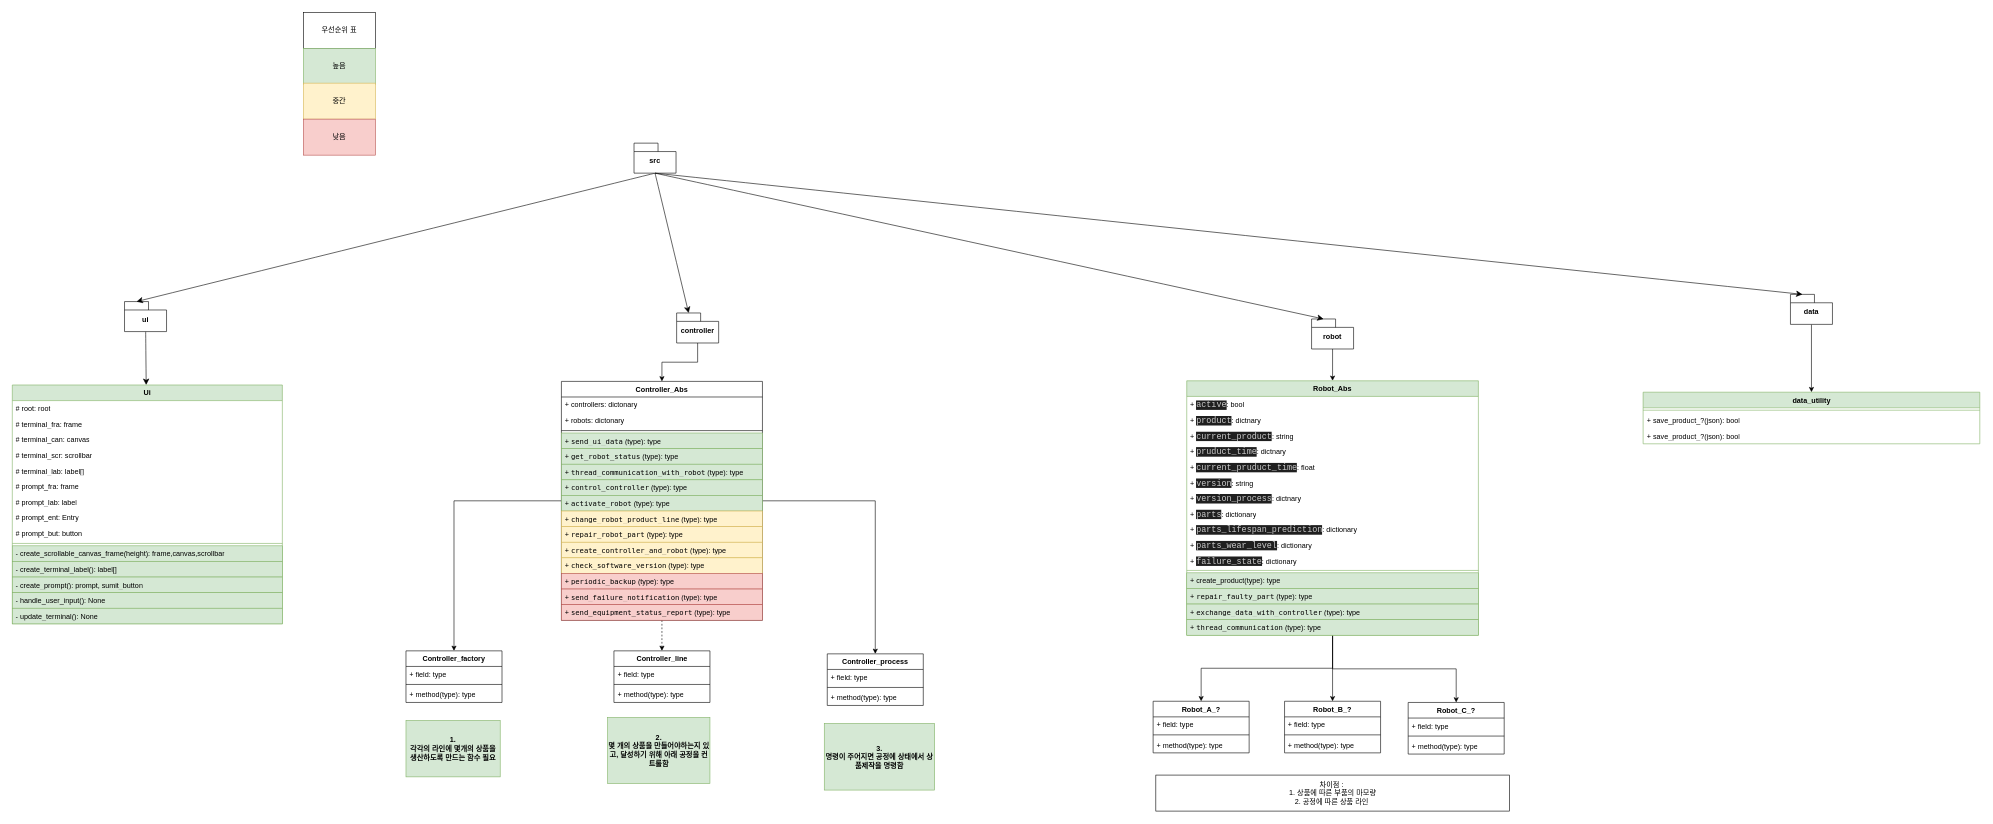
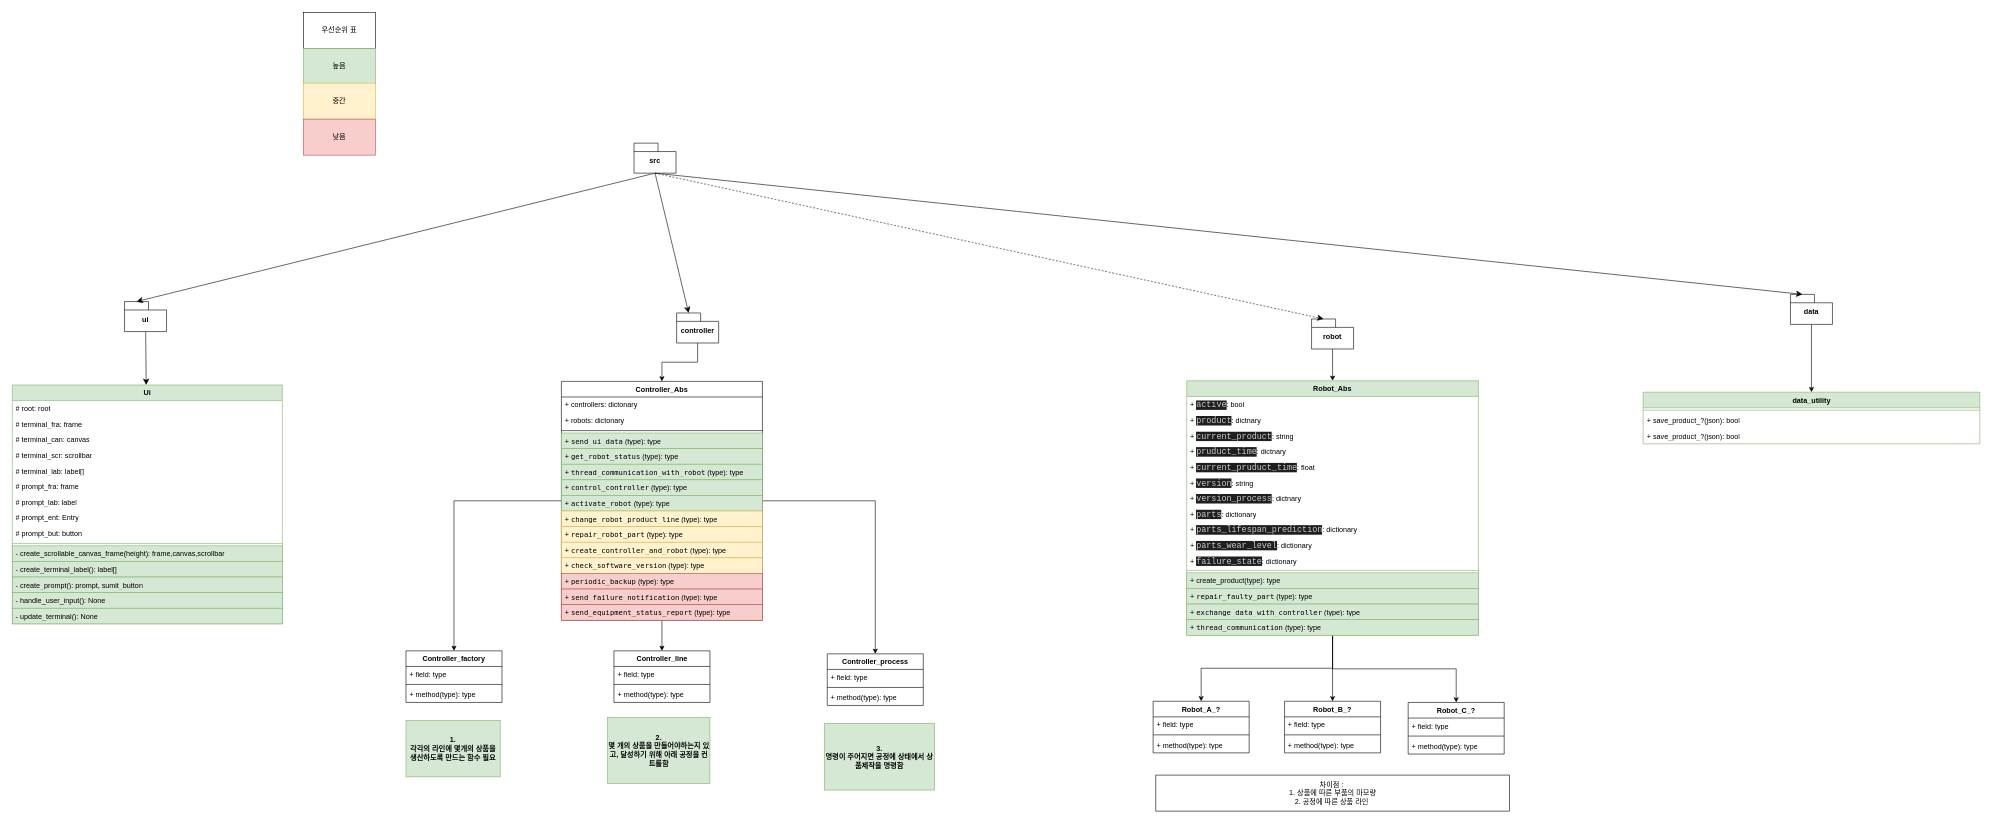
edge "src" -> "robot": style solid -> dashed
edge "Controller_Abs" -> "Controller_line": style dashed -> solid
